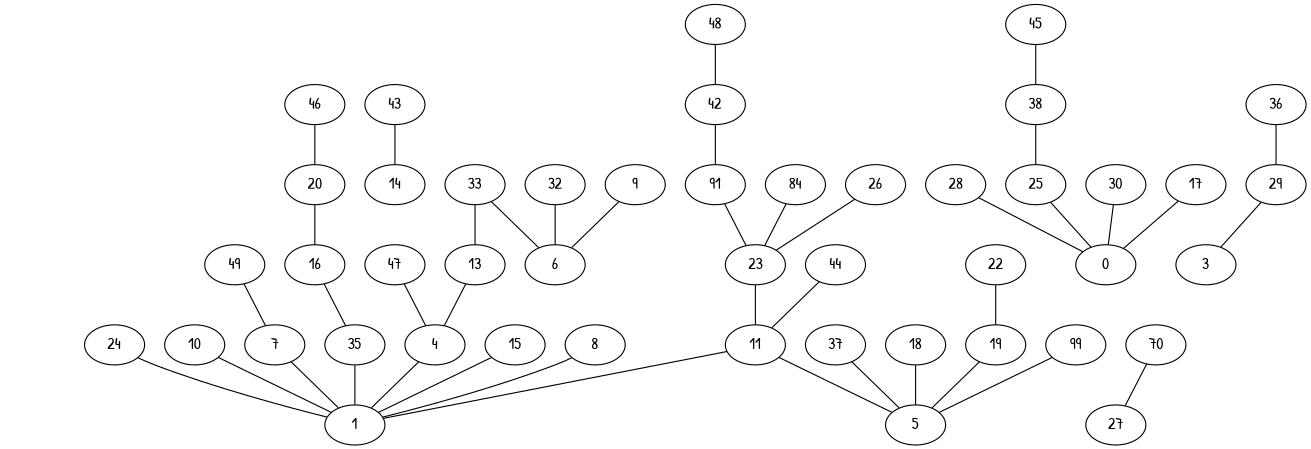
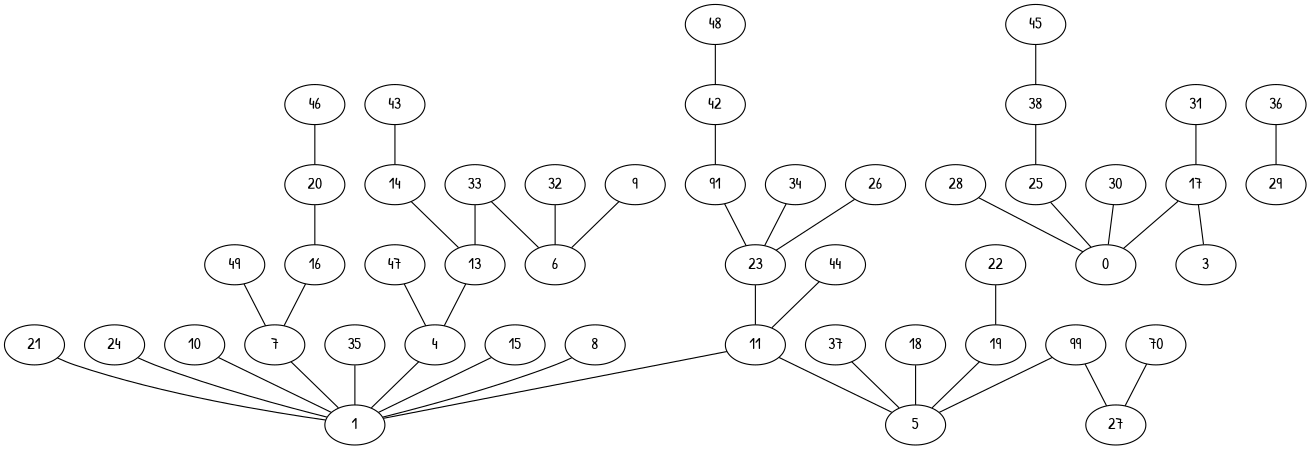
node "31": added
node "84": label "84" -> "34"
edge "14" -- "13": added
edge "29" -- "3": now "17" -- "3"
edge "16" -- "35": now "16" -- "7"
node "21": added
edge "99" -- "27": added
